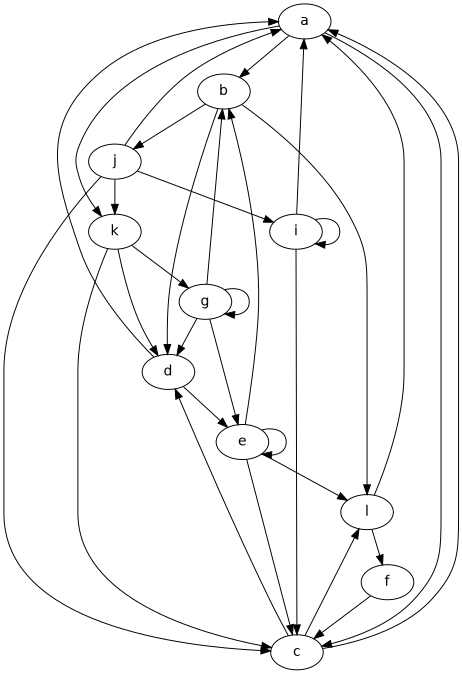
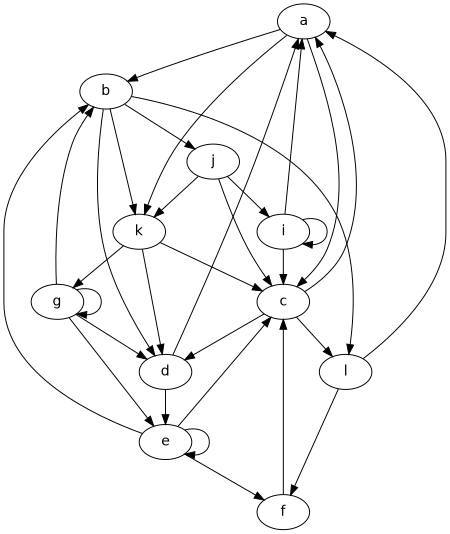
edge "j" -> "a": removed
edge "b" -> "k": added
edge "e" -> "l": now "e" -> "f"
